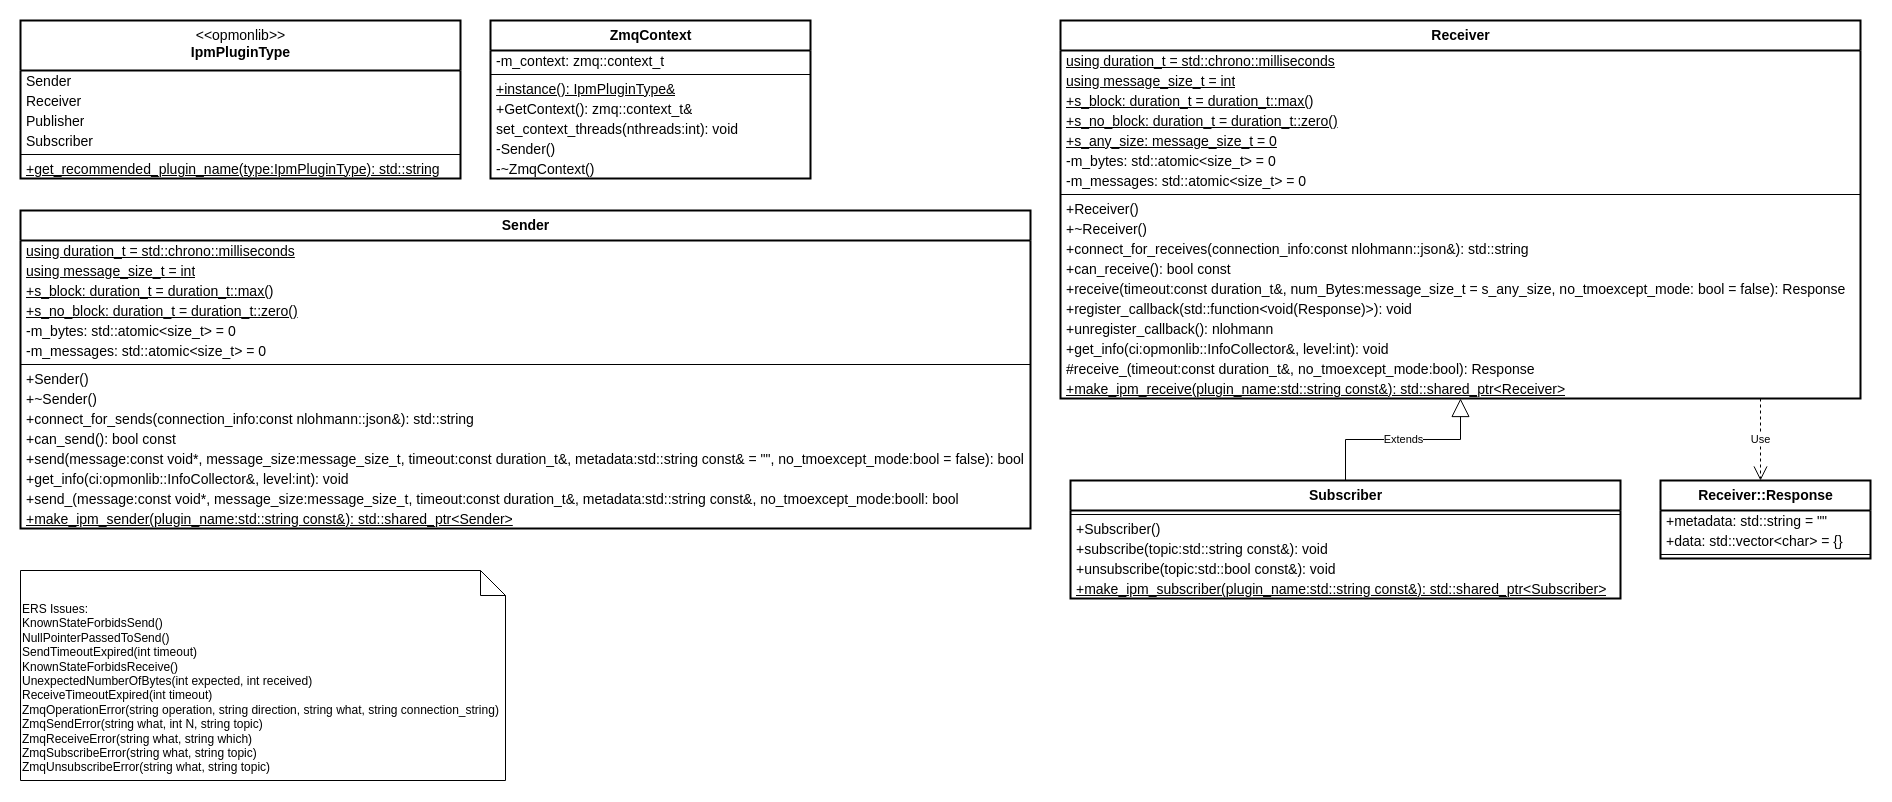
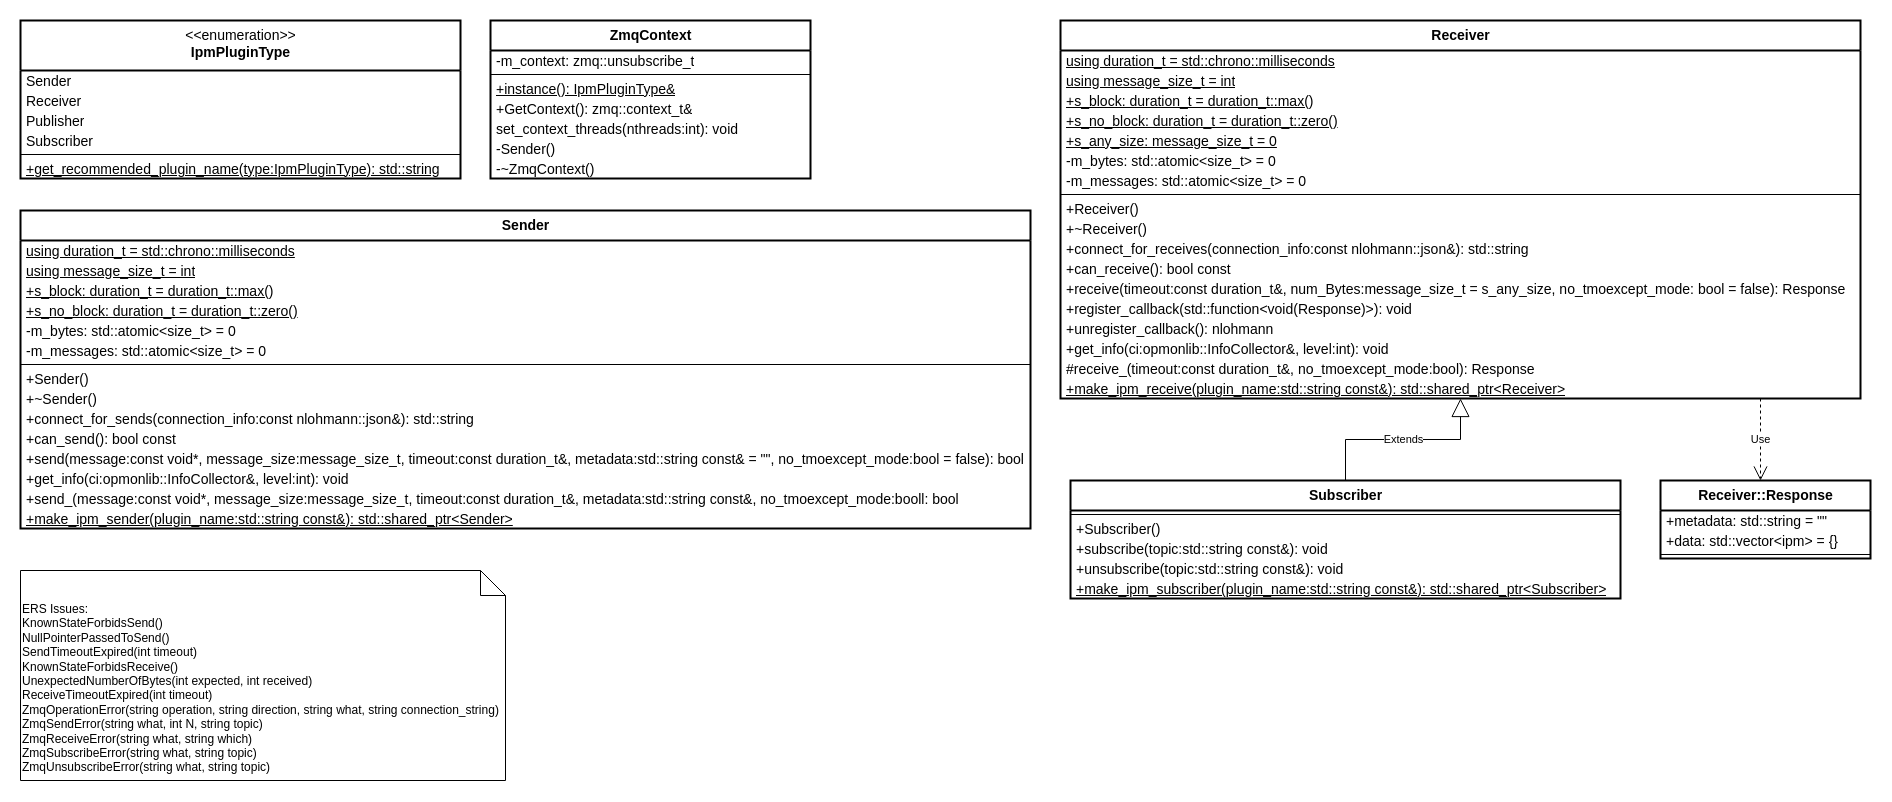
node "<<opmonlib>> IpmPluginType": label "<<opmonlib>> IpmPluginType" -> "<<enumeration>> IpmPluginType"
node "-m_context: zmq::context_t": label "-m_context: zmq::context_t" -> "-m_context: zmq::unsubscribe_t"
node "+data: std::vector<char> = {}": label "+data: std::vector<char> = {}" -> "+data: std::vector<ipm> = {}"
node "+unsubscribe(topic:std::bool const&): void": label "+unsubscribe(topic:std::bool const&): void" -> "+unsubscribe(topic:std::string const&): void"
